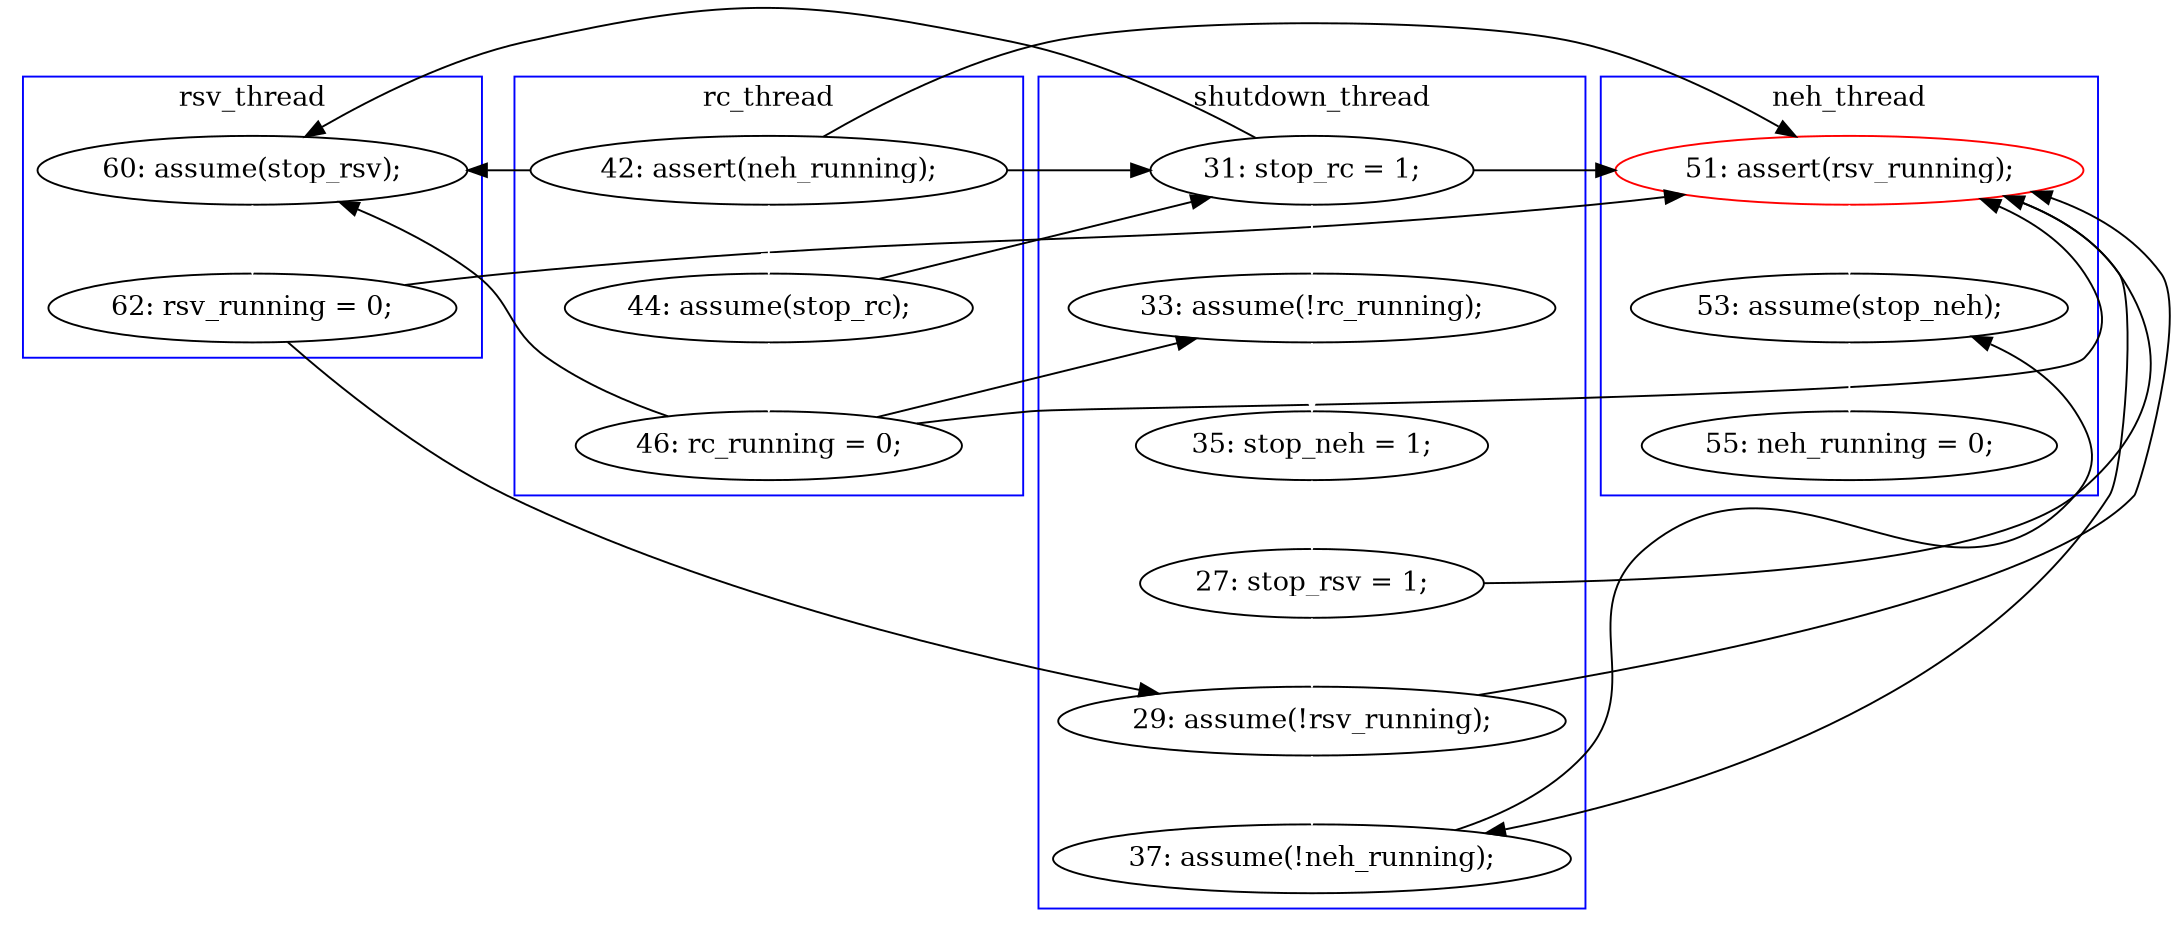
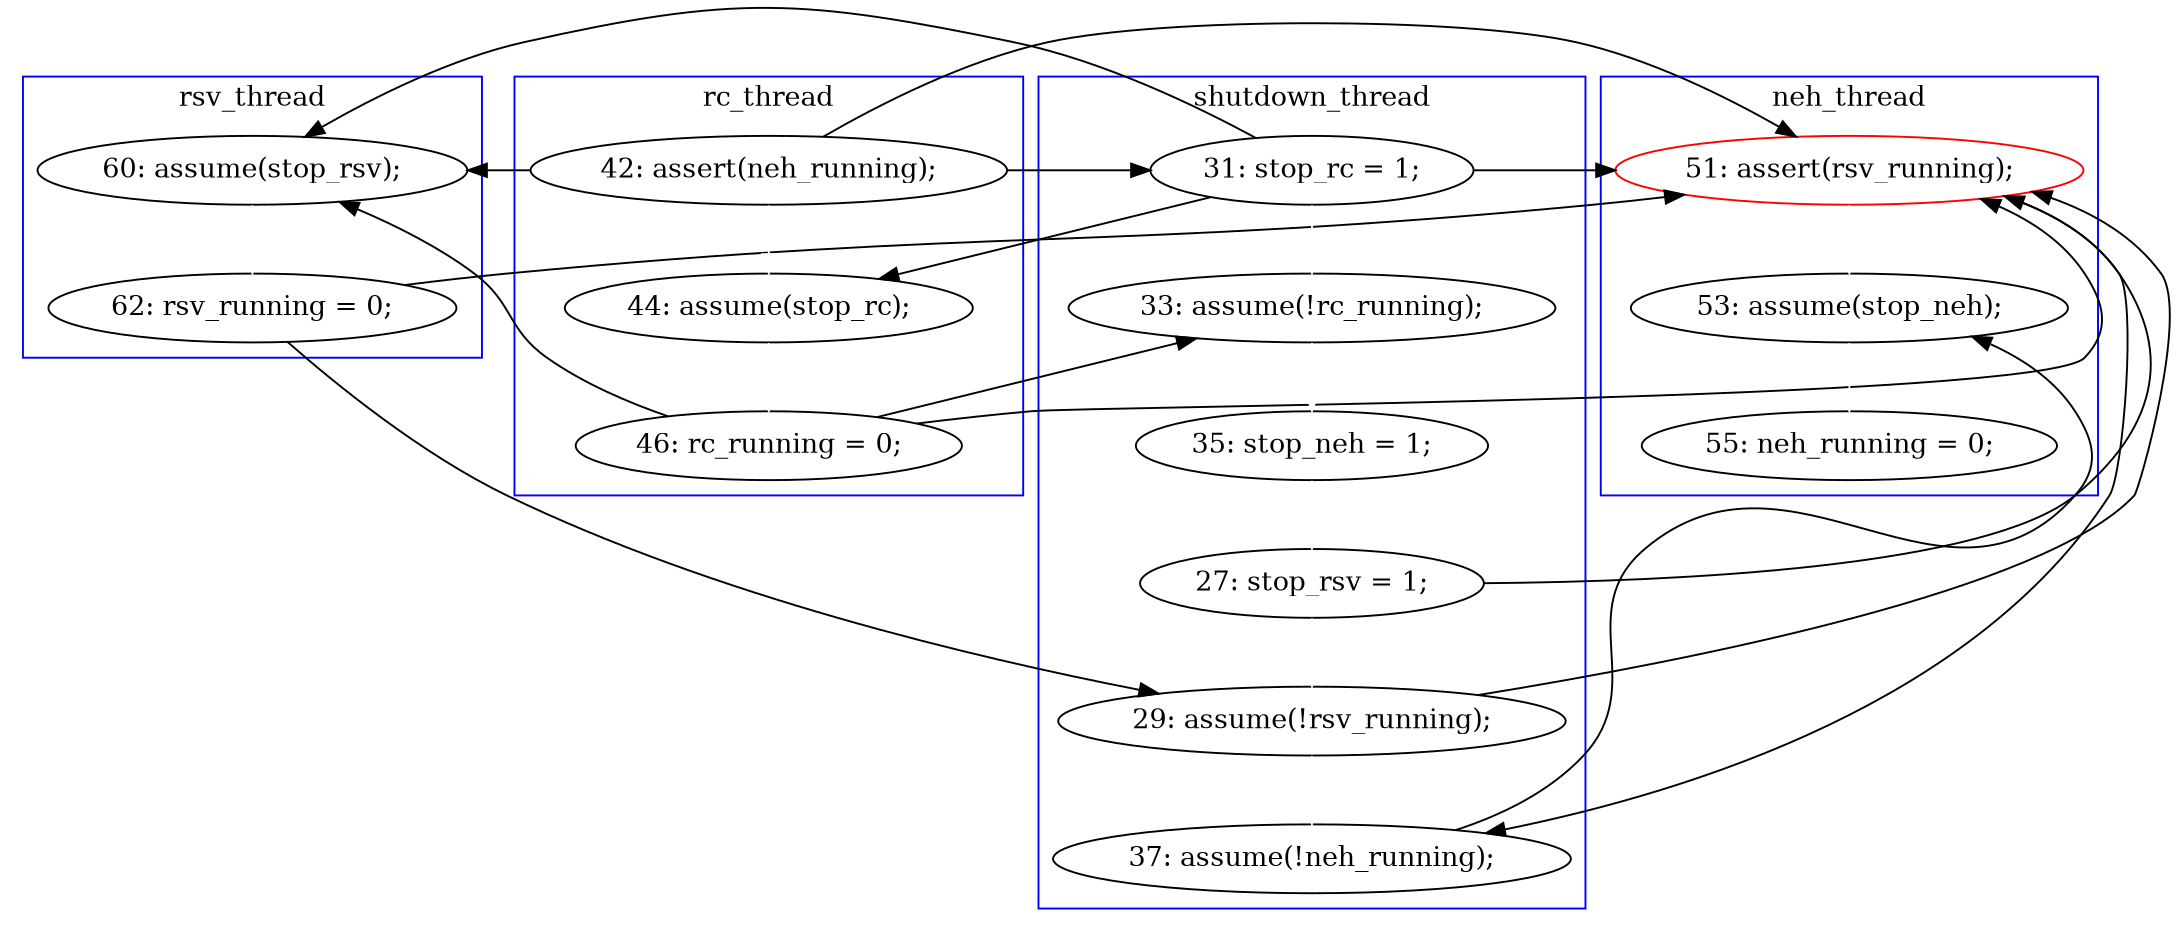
edge "44: assume(stop_rc);" -> "31: stop_rc = 1;": reversed
